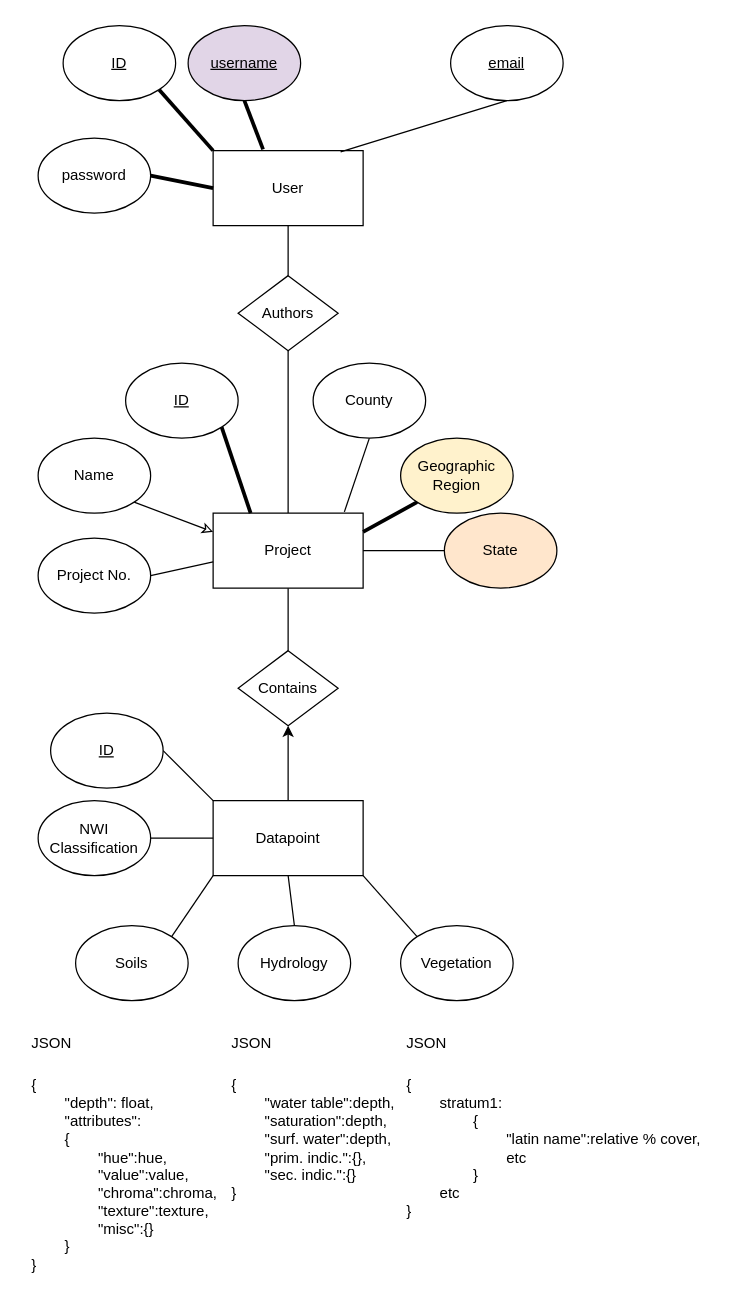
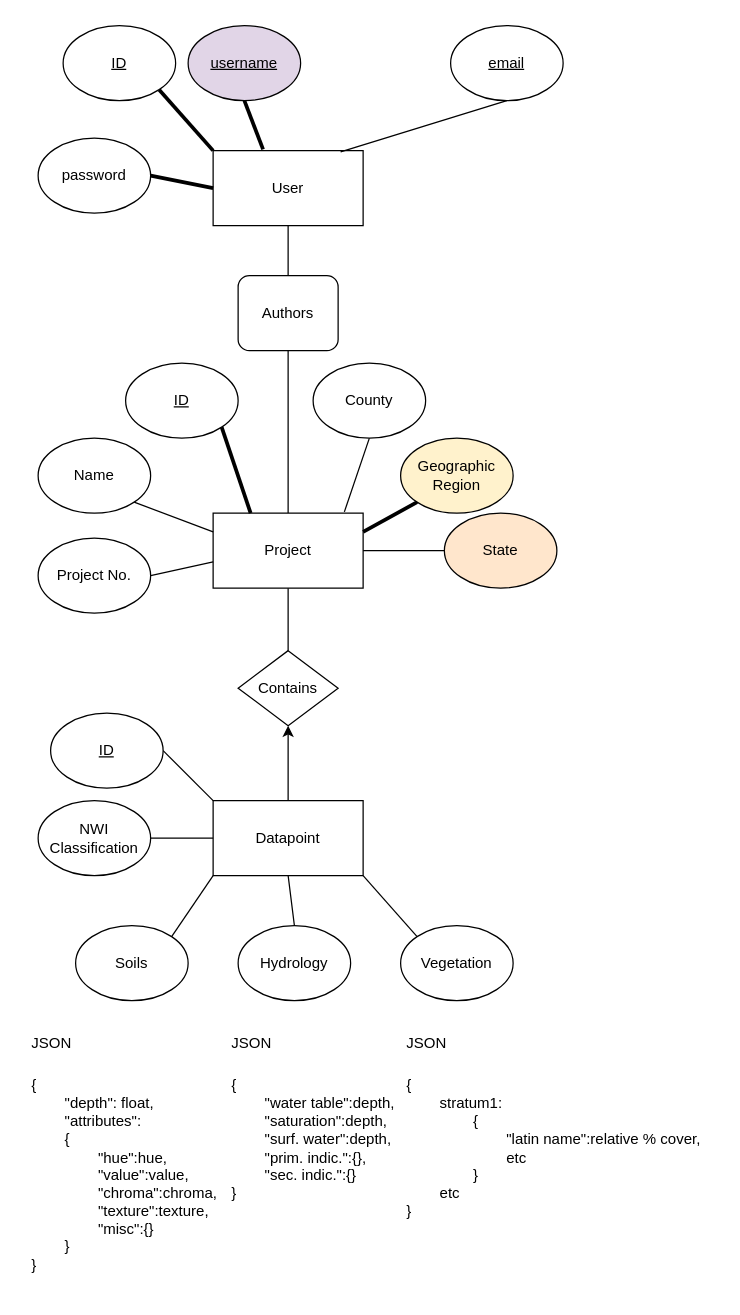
node "Authors": shape diamond -> rounded rectangle
edge "Name" -> "Project": arrowhead classic -> none
